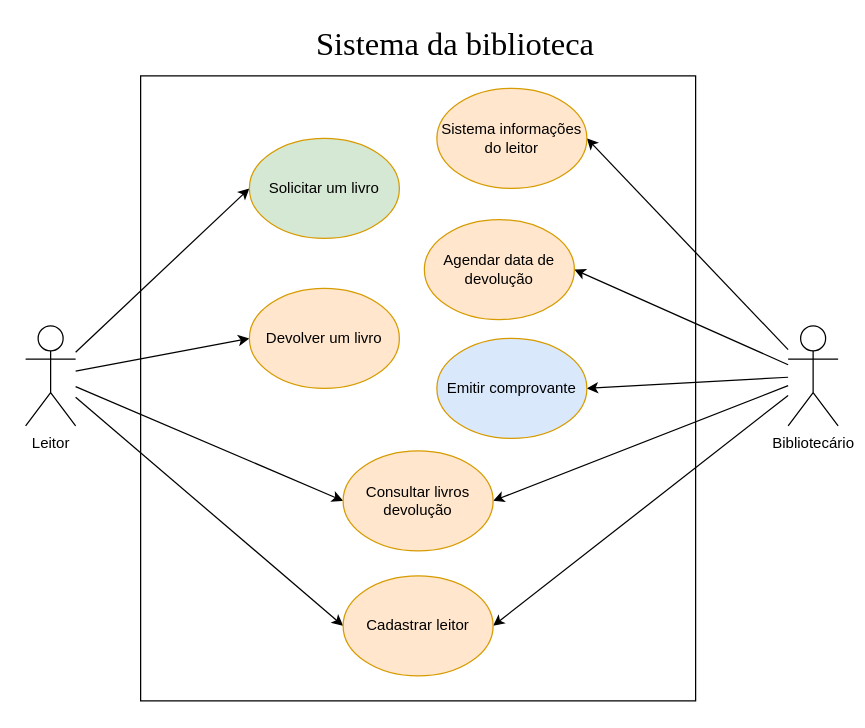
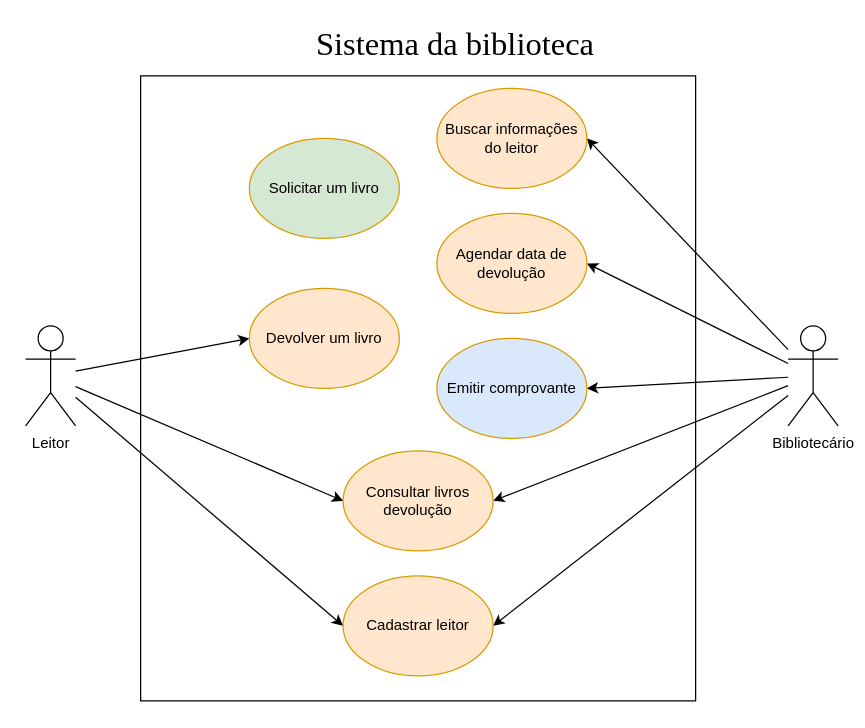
node "Sistema informações do leitor": label "Sistema informações do leitor" -> "Buscar informações do leitor"
node "Agendar data de devolução": moved (499, 269) -> (512, 263)
edge "Leitor" -> "Solicitar um livro": removed
